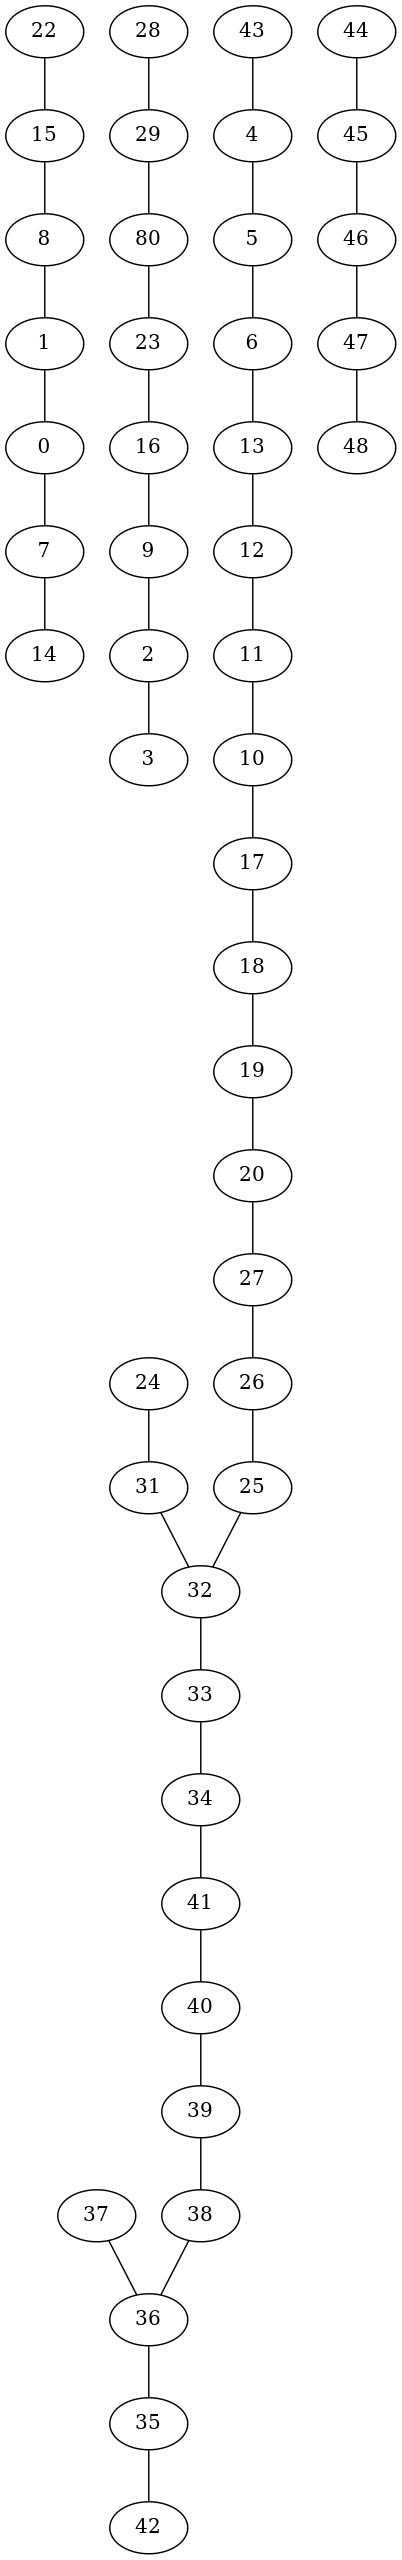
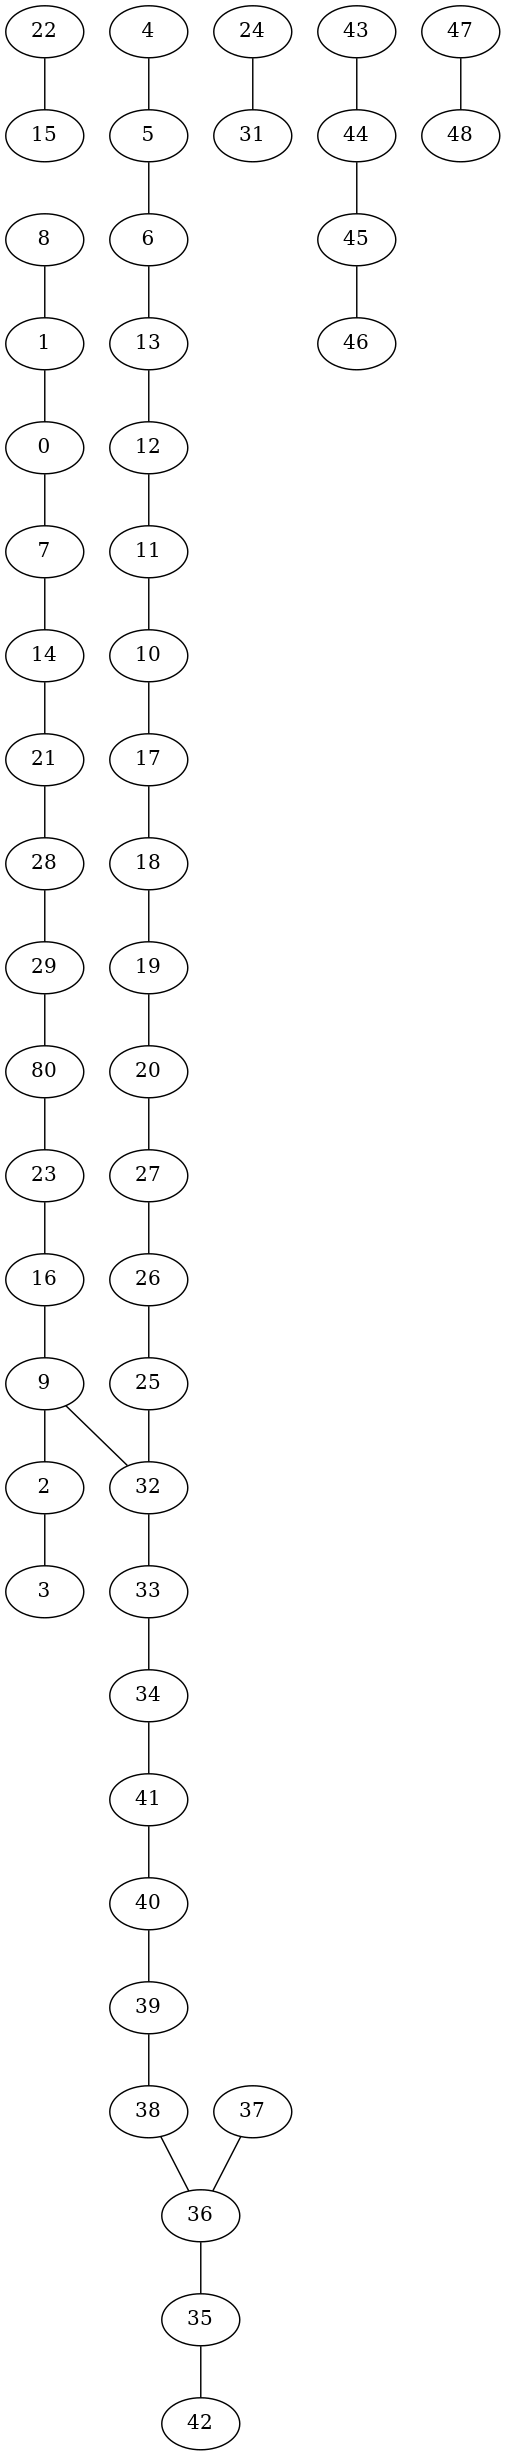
edge "43" -- "4": now "43" -- "44"
edge "15" -- "8": removed
edge "46" -- "47": removed
node "21": added
edge "31" -- "32": now "9" -- "32"
